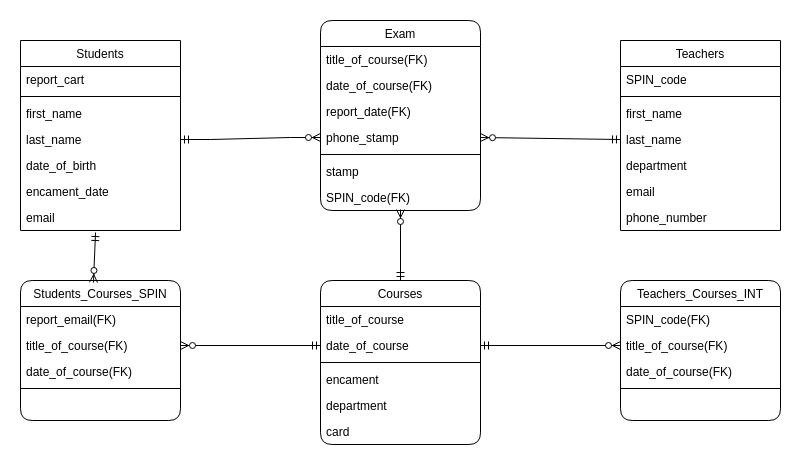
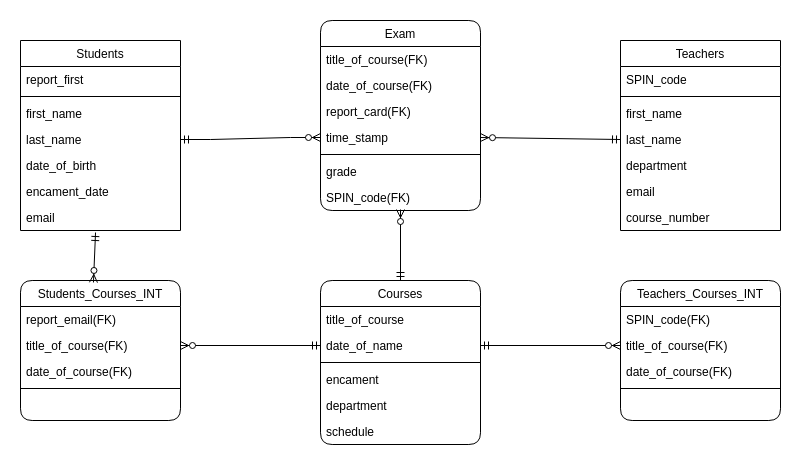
node "report_cart": label "report_cart" -> "report_first"
node "report_date(FK)": label "report_date(FK)" -> "report_card(FK)"
node "phone_stamp": label "phone_stamp" -> "time_stamp"
node "stamp": label "stamp" -> "grade"
node "phone_number": label "phone_number" -> "course_number"
node "Students_Courses_SPIN": label "Students_Courses_SPIN" -> "Students_Courses_INT"
node "date_of_course": label "date_of_course" -> "date_of_name"
node "card": label "card" -> "schedule"
